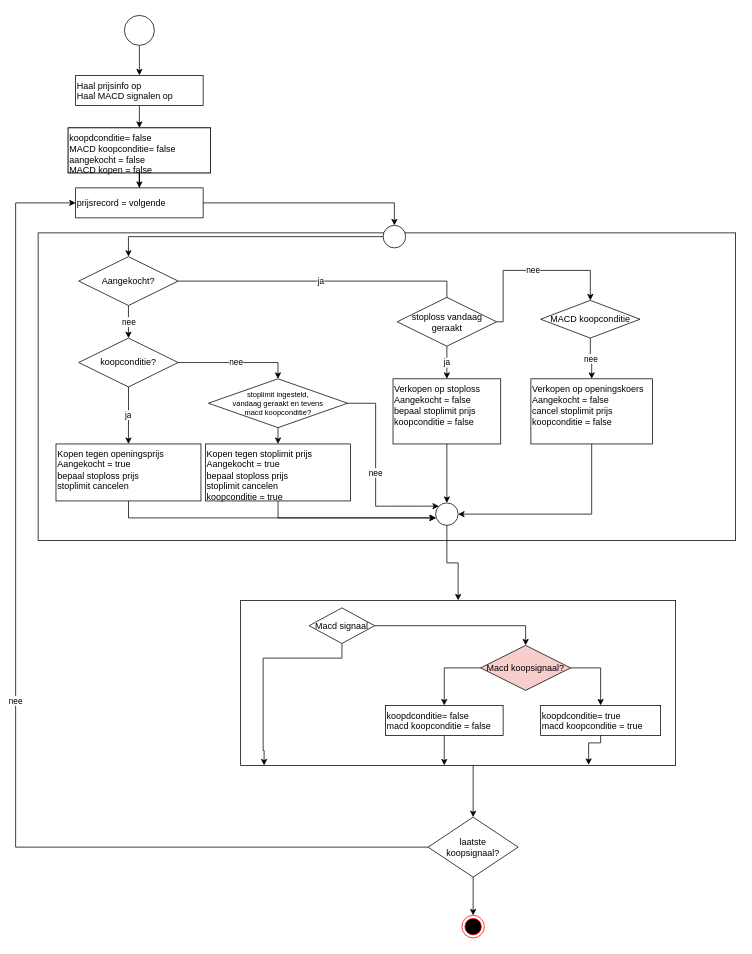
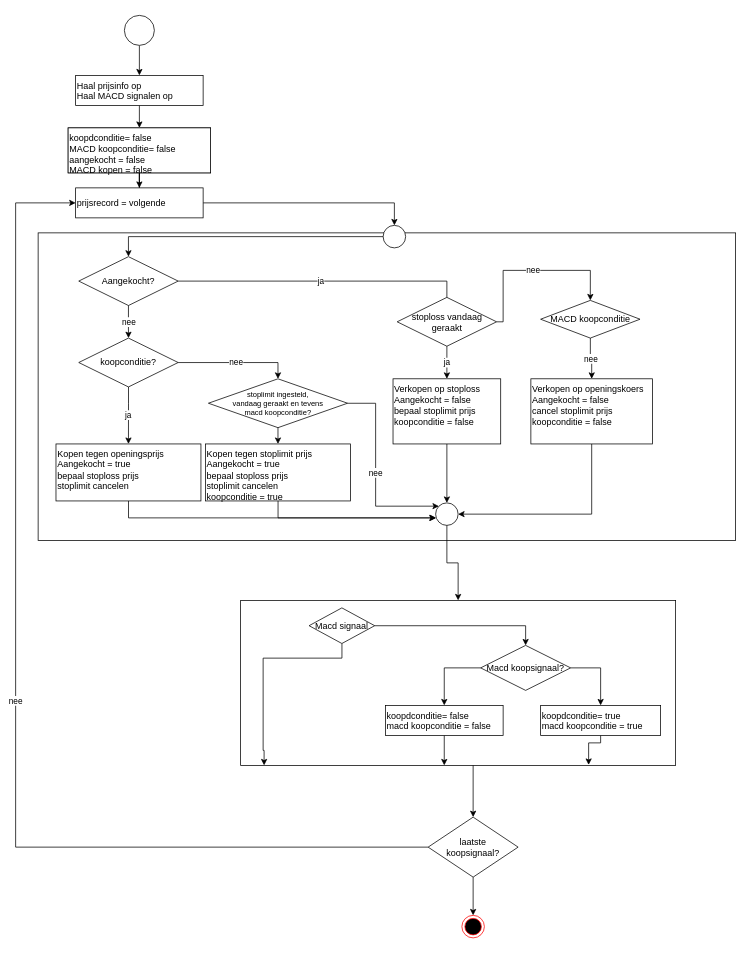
node "Macd koopsignaal?": fillcolor #f8cecc -> #ffffff
